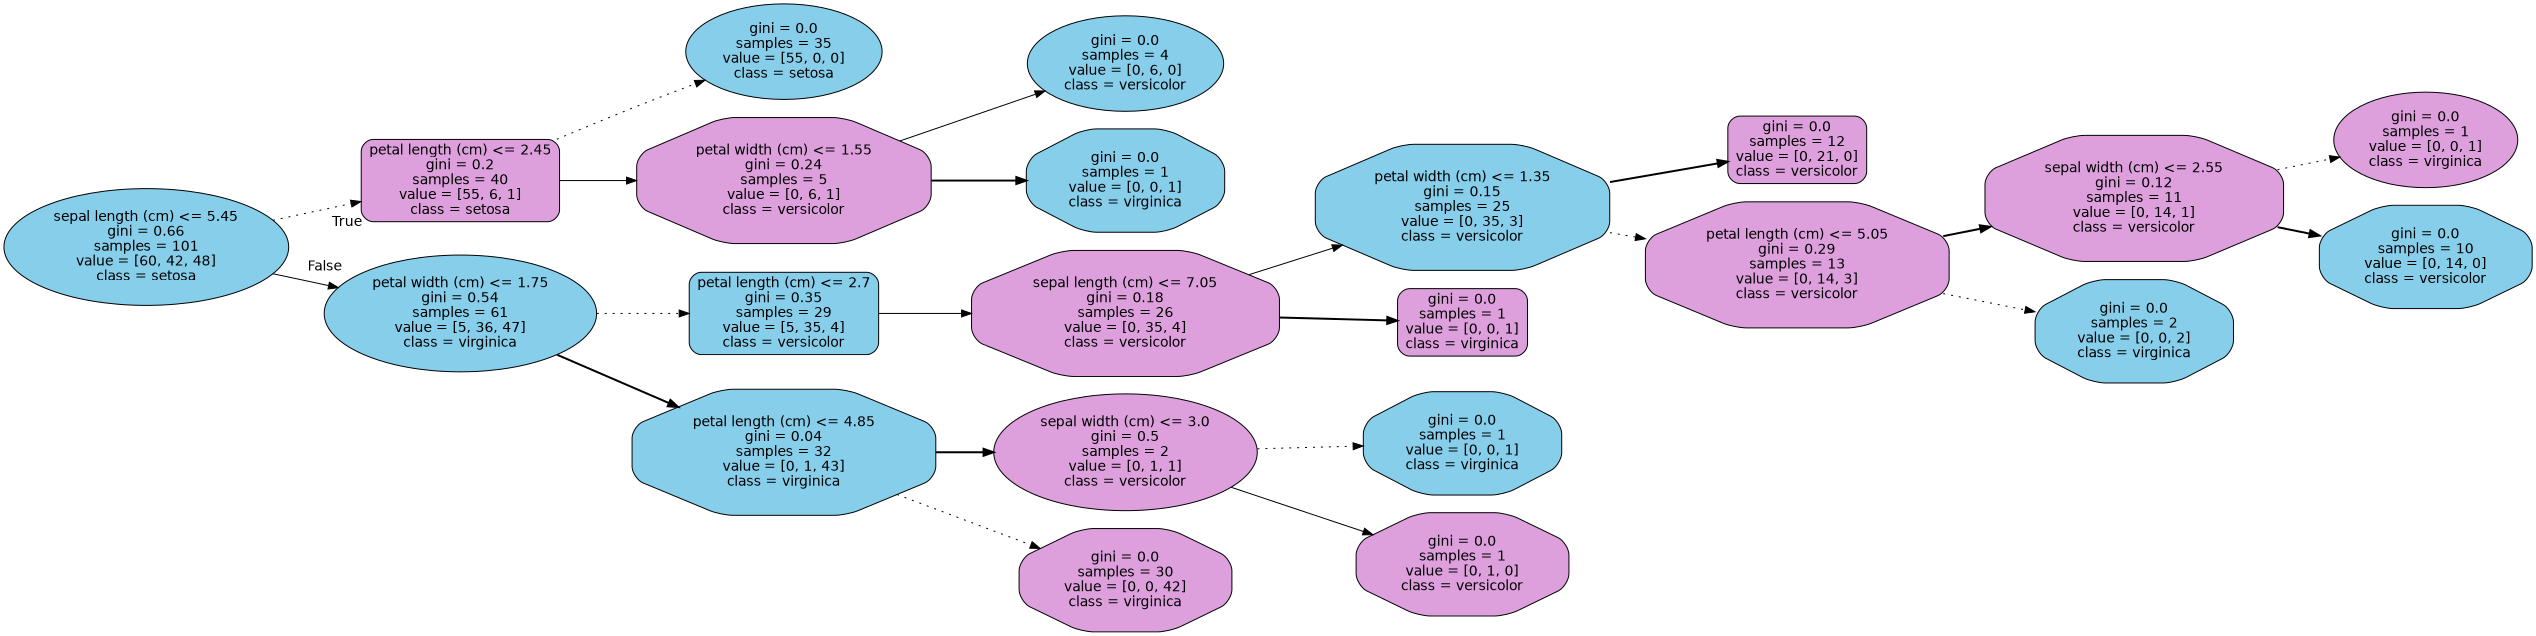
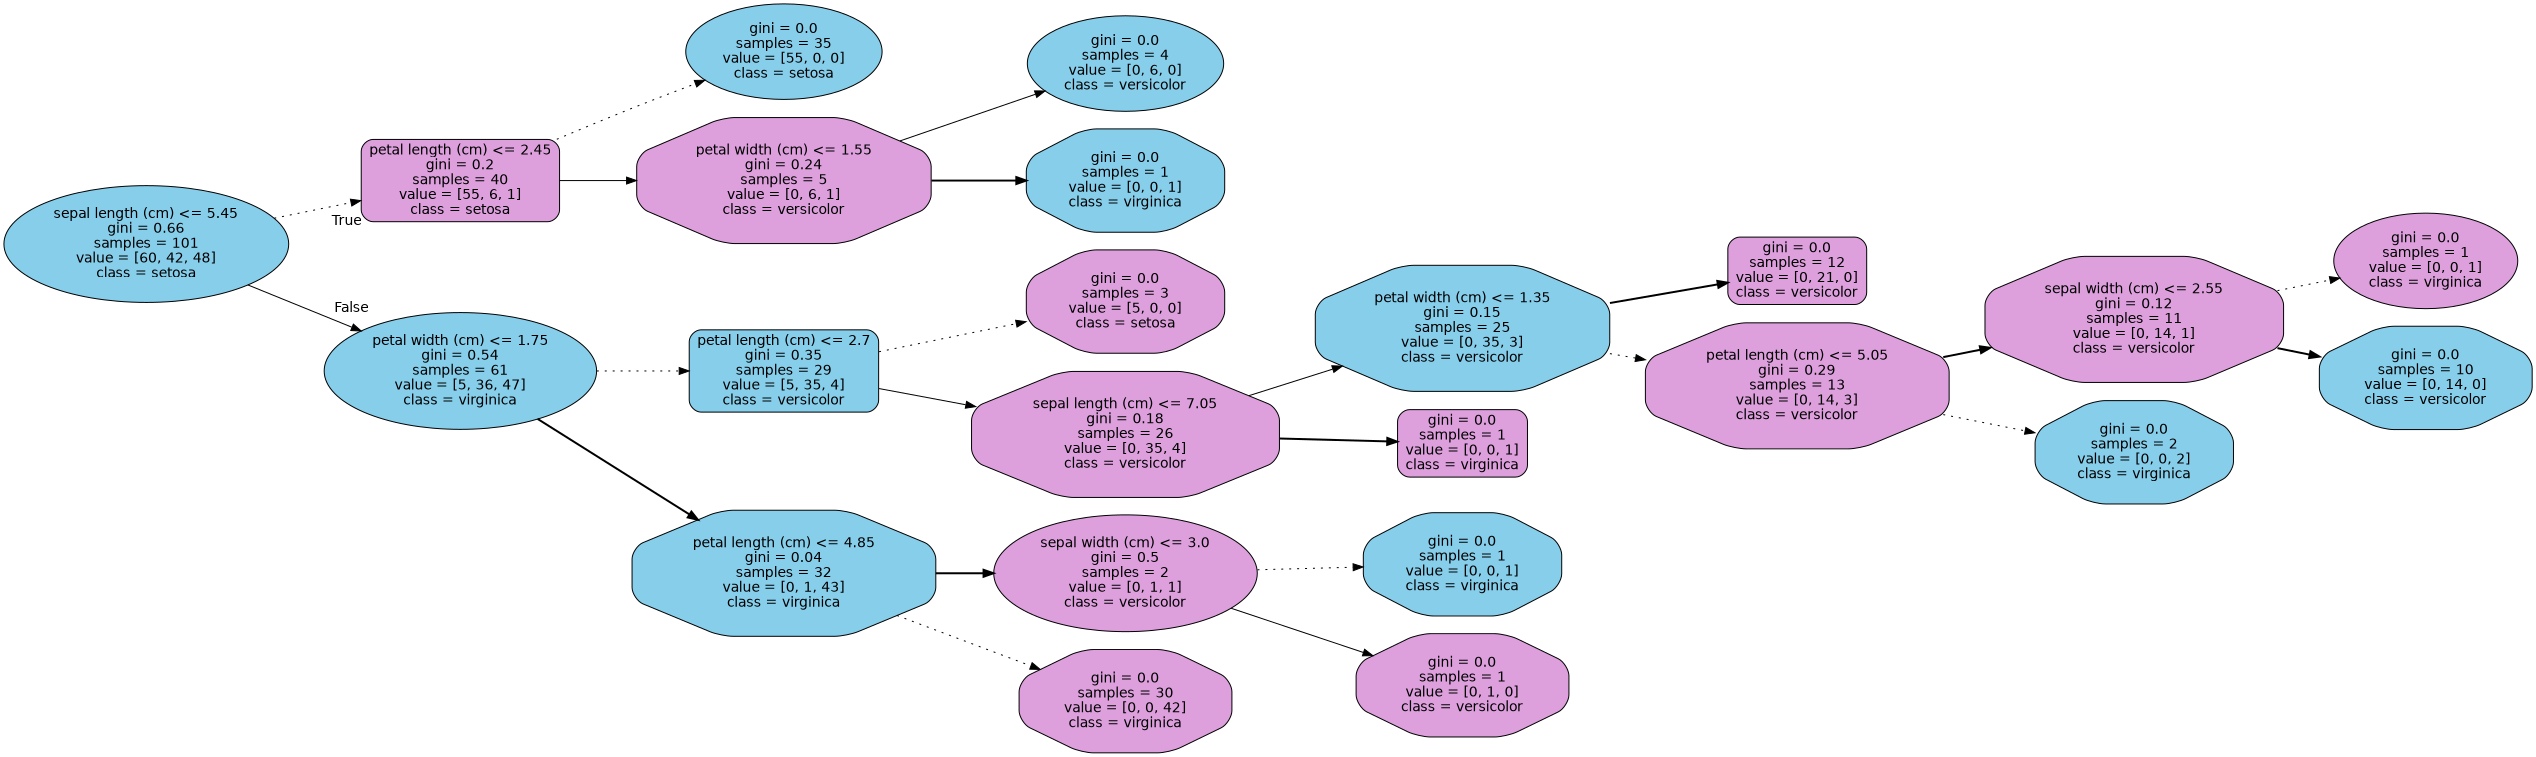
node "gini = 0.0 samples = 3 value = [5, 0, 0] class = setosa": added
